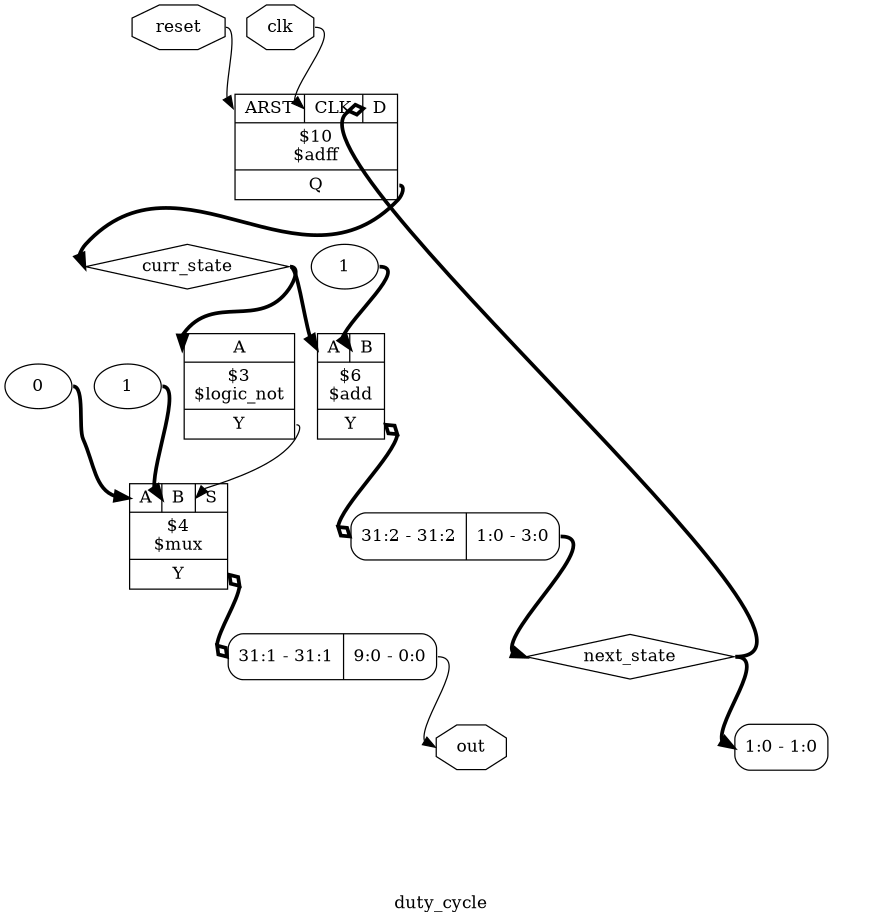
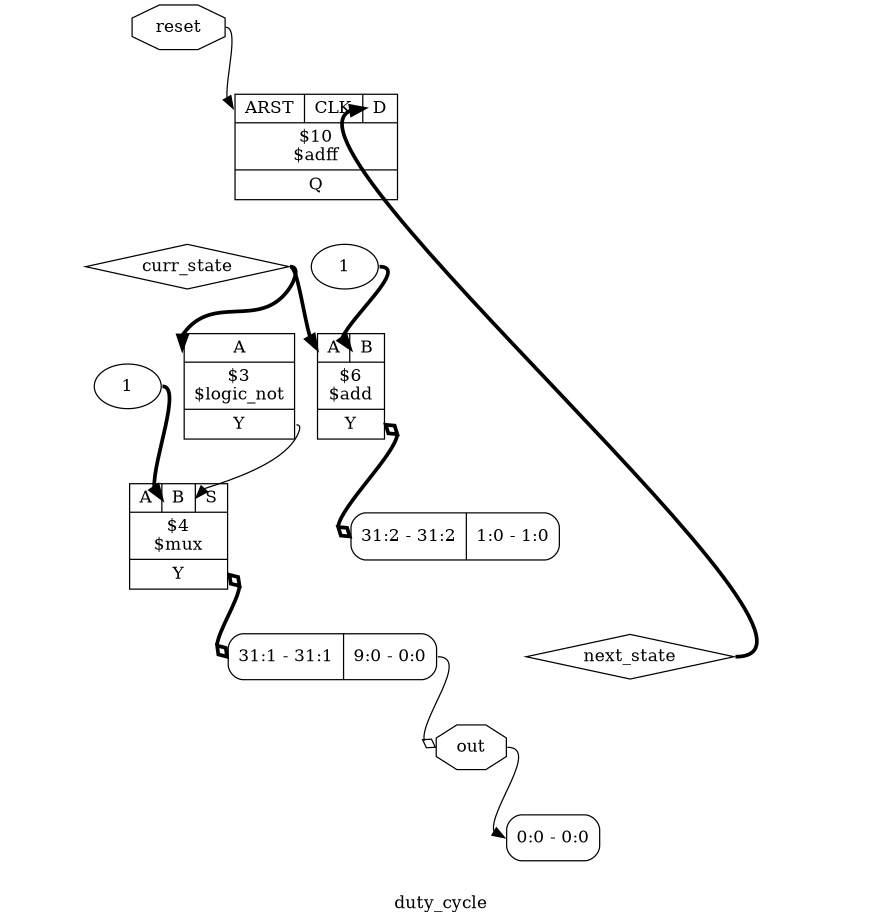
node "clk": removed
edge "ARST" -> "curr_state": removed
node "0": removed
edge "next_state" -> "ARST": arrowhead odiamond -> normal
node "31:2 - 31:2": text "1:0 - 3:0" -> "1:0 - 1:0"
edge "31:2 - 31:2" -> "next_state": removed
edge "31:1 - 31:1" -> "out": arrowhead normal -> odiamond
node "1:0 - 1:0": removed
node "0:0 - 0:0": added
